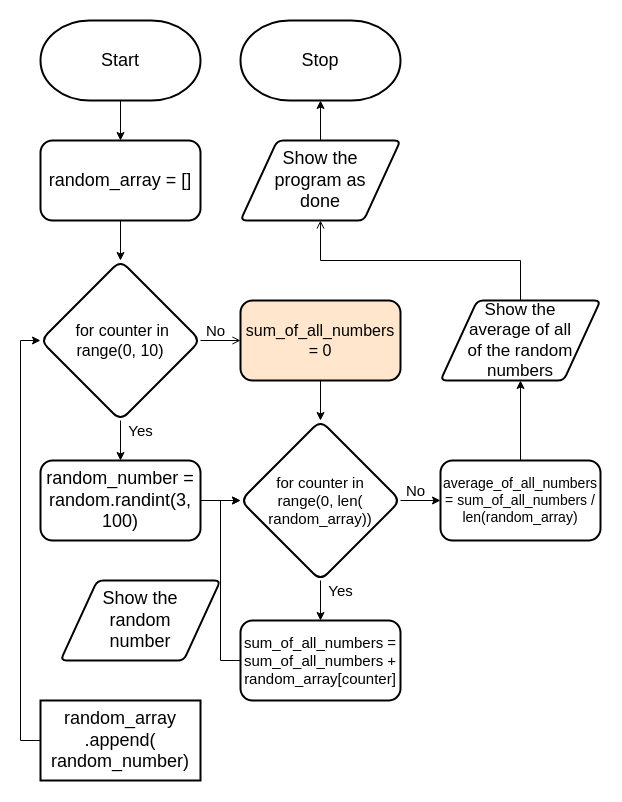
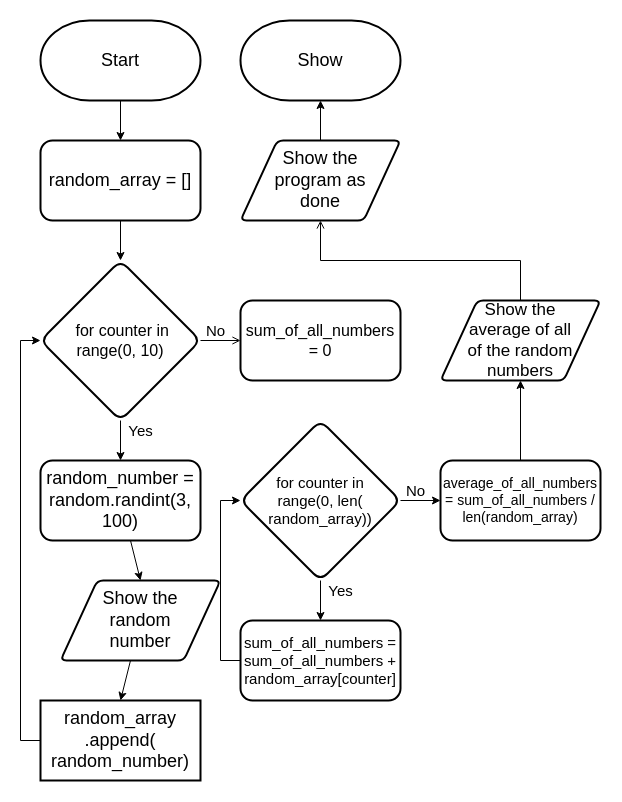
node "Stop": label "Stop" -> "Show"
node "sum_of_all_numbers = 0": fillcolor #ffe6cc -> #ffffff
edge "sum_of_all_numbers = 0" -> "for counter in range(0, len(random_array))": removed
edge "random_number = random.randint(3, 100)" -> "for counter in range(0, len(random_array))": now "random_number = random.randint(3, 100)" -> "Show the random number"
edge "Show the random number" -> "random_array .append( random_number)": added
